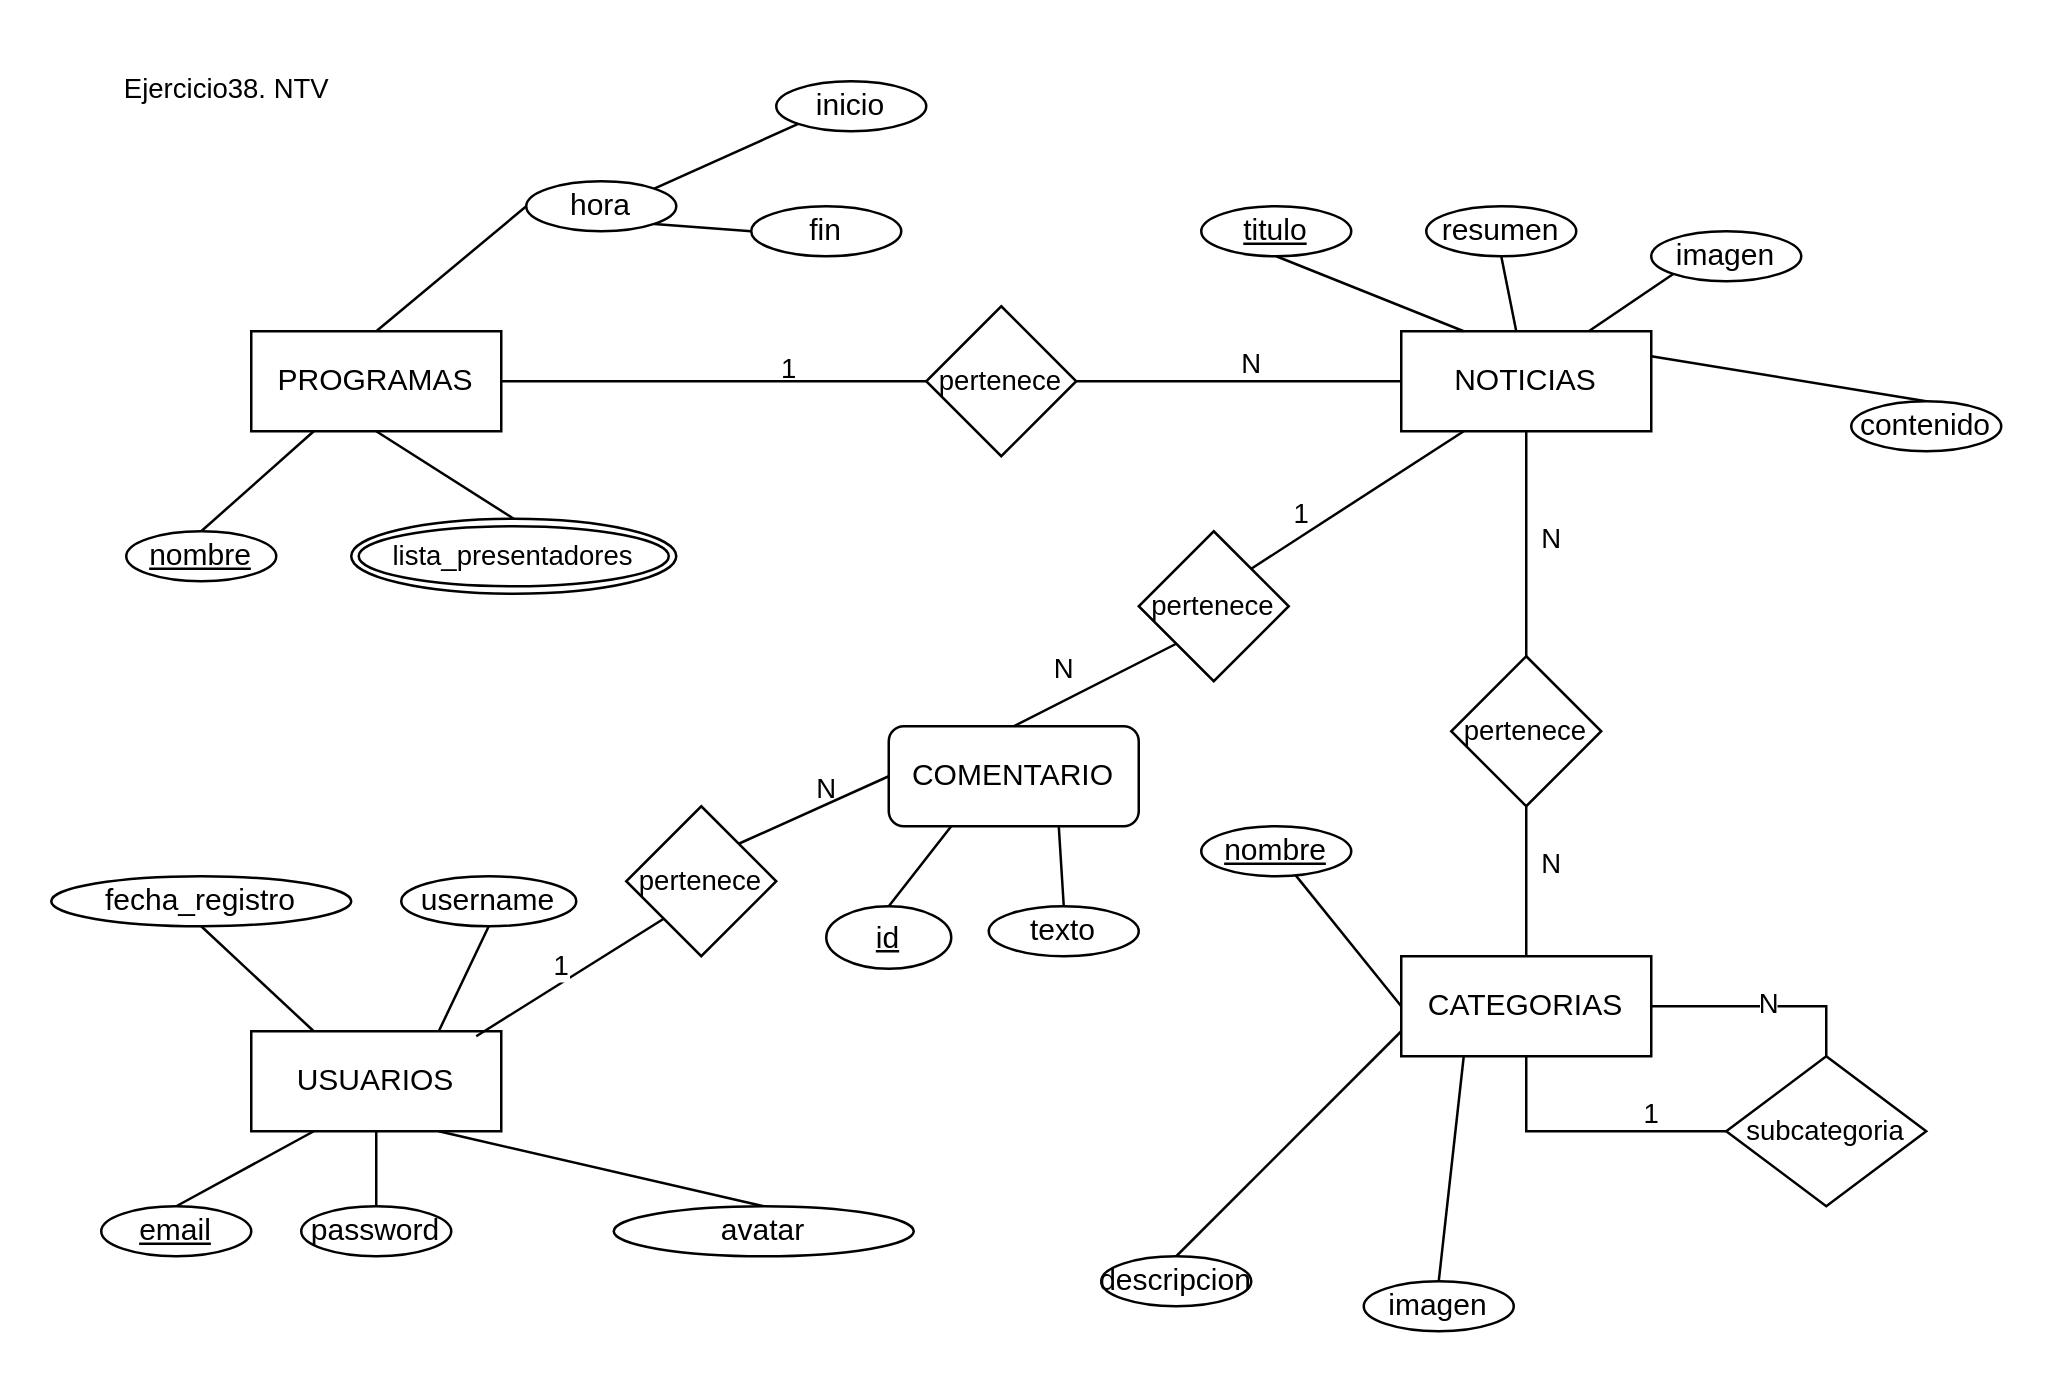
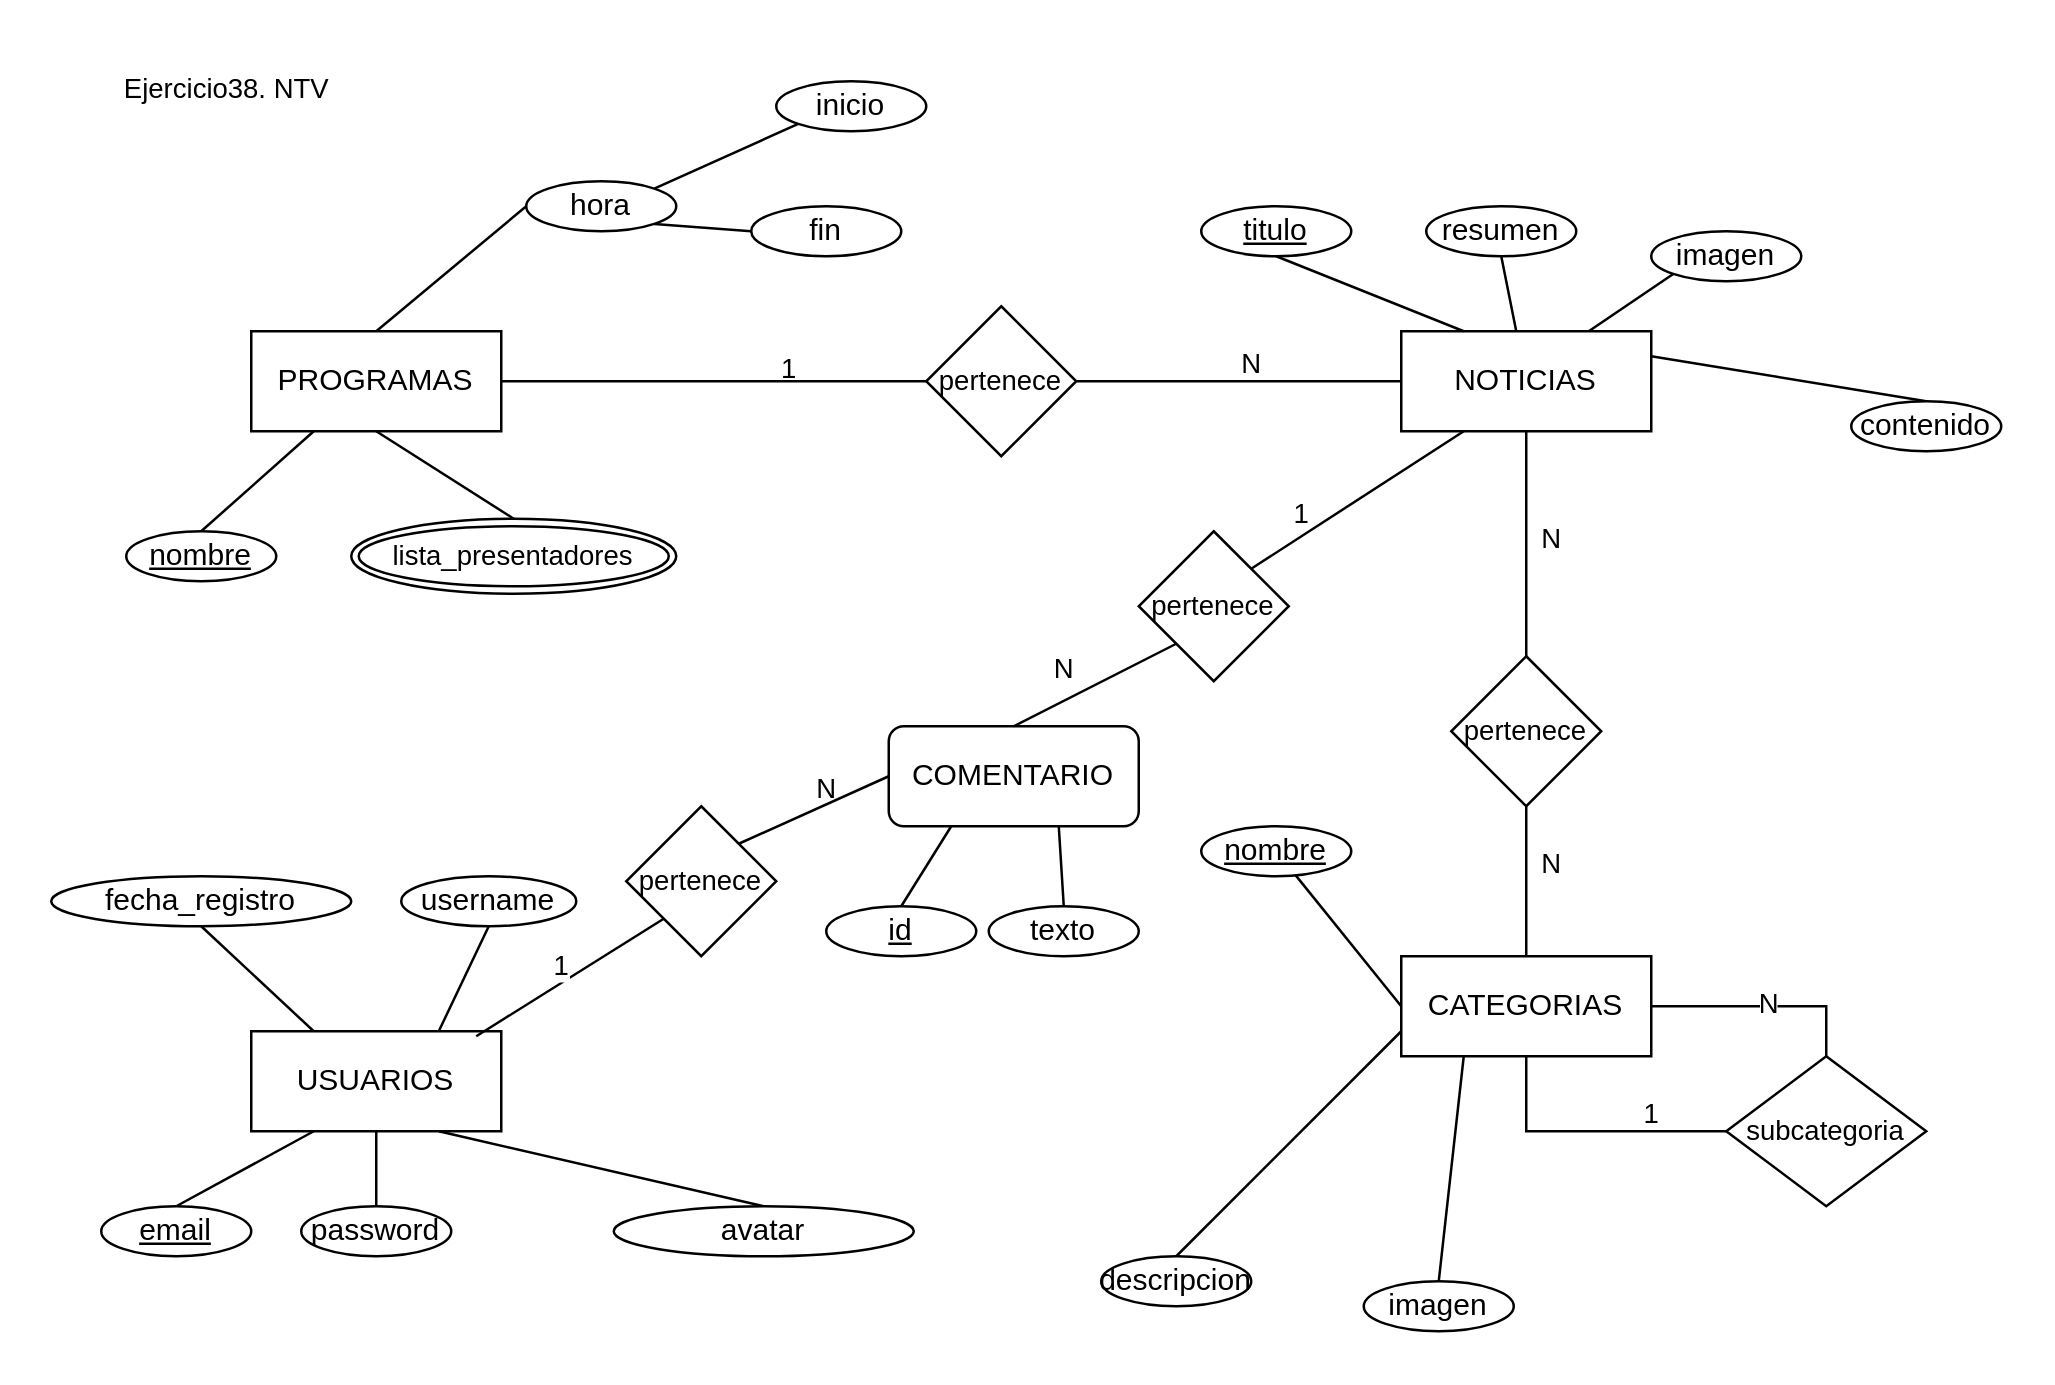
node "id": size 125x63 -> 150x50
